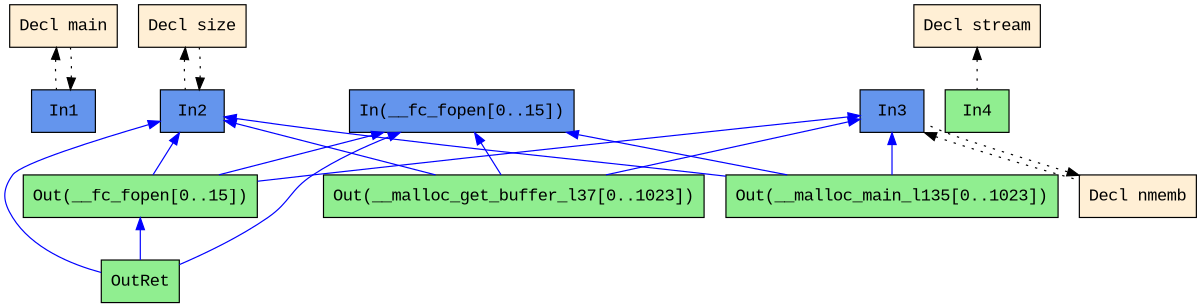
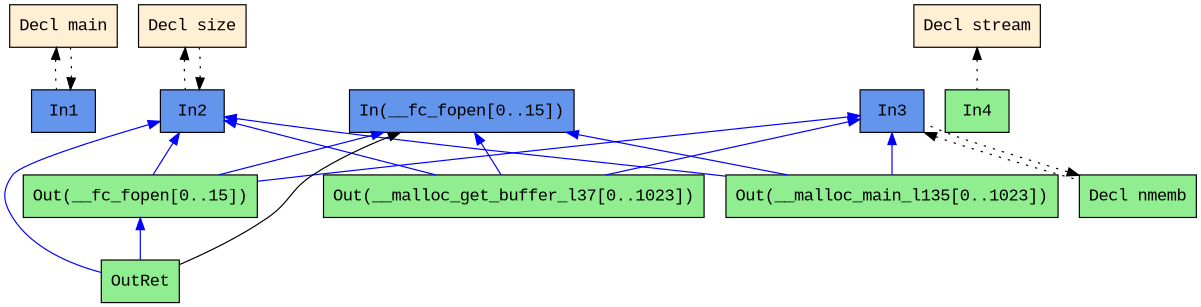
node "Decl nmemb": fillcolor #ffefd5 -> #90ee90
edge "OutRet" -> "In(__fc_fopen[0..15])": color #0000ff -> #000000
